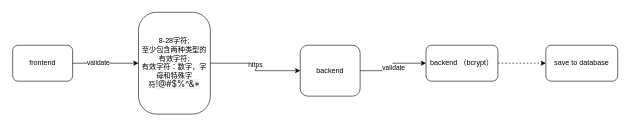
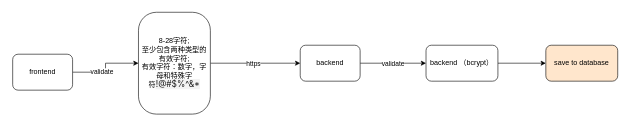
node "frontend": moved (42, 63) -> (42, 72)
edge "backend （bcrypt）" -> "save to database": style dashed -> solid
node "save to database": fillcolor #ffffff -> #ffe6cc
node "backend": size 60x51 -> 60x36
